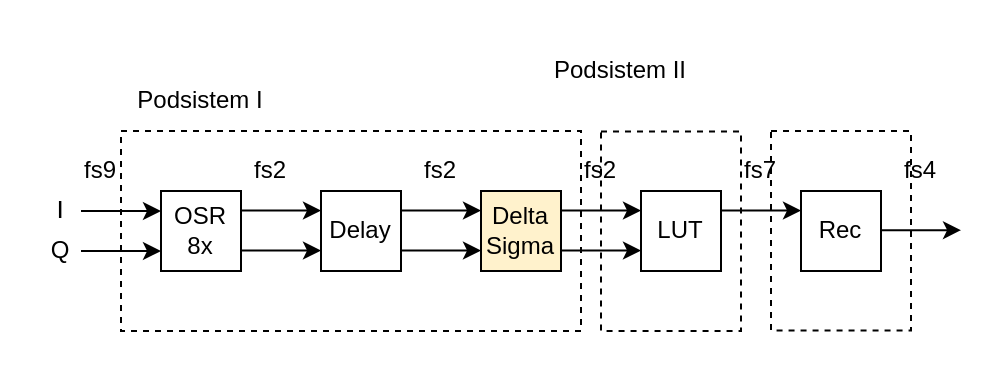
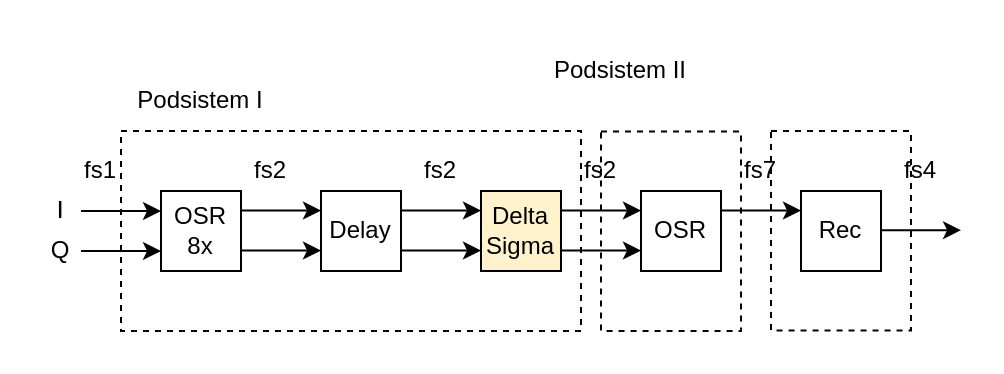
node "fs9": label "fs9" -> "fs1"
node "LUT": label "LUT" -> "OSR"
